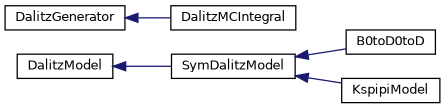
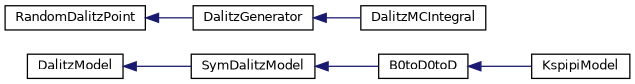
node "RandomDalitzPoint": added
edge "KspipiModel" -> "SymDalitzModel": now "KspipiModel" -> "B0toD0toD"
